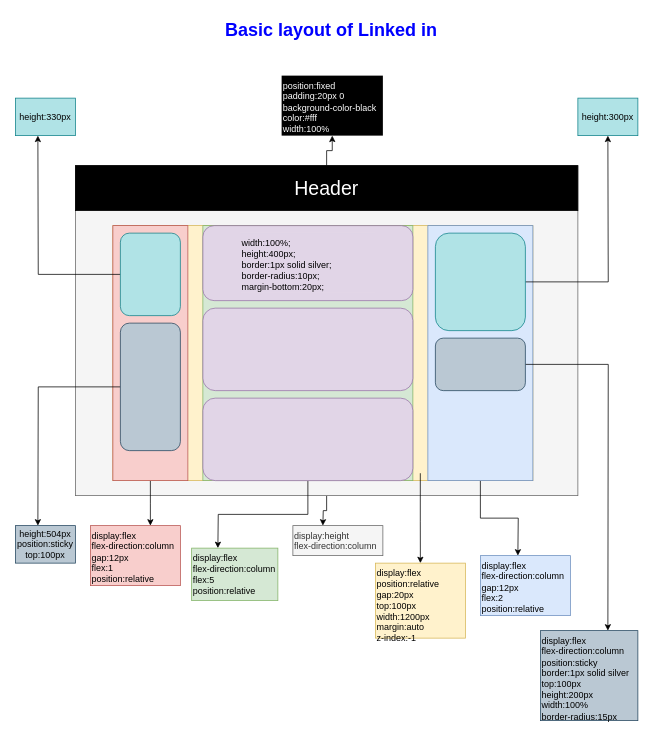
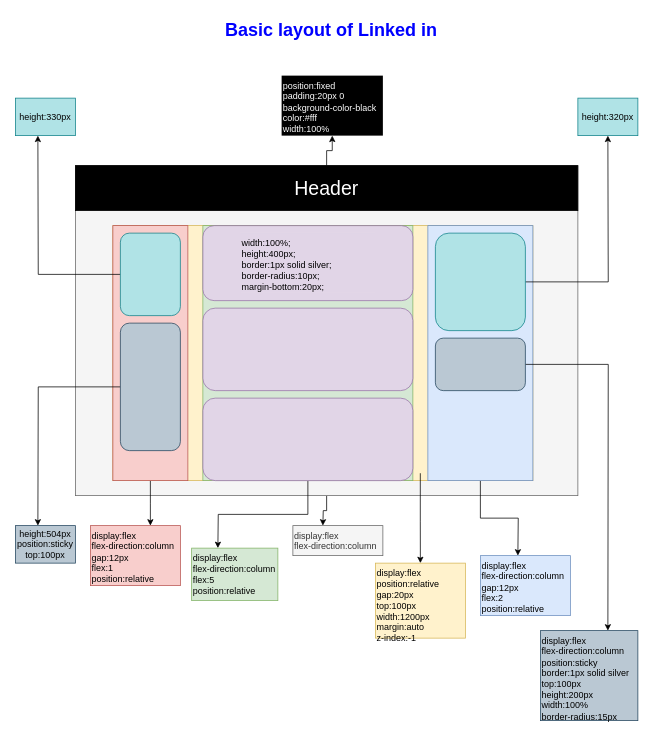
node "height:300px": label "height:300px" -> "height:320px"
node "display:height flex-direction:column": label "display:height flex-direction:column" -> "display:flex flex-direction:column"
